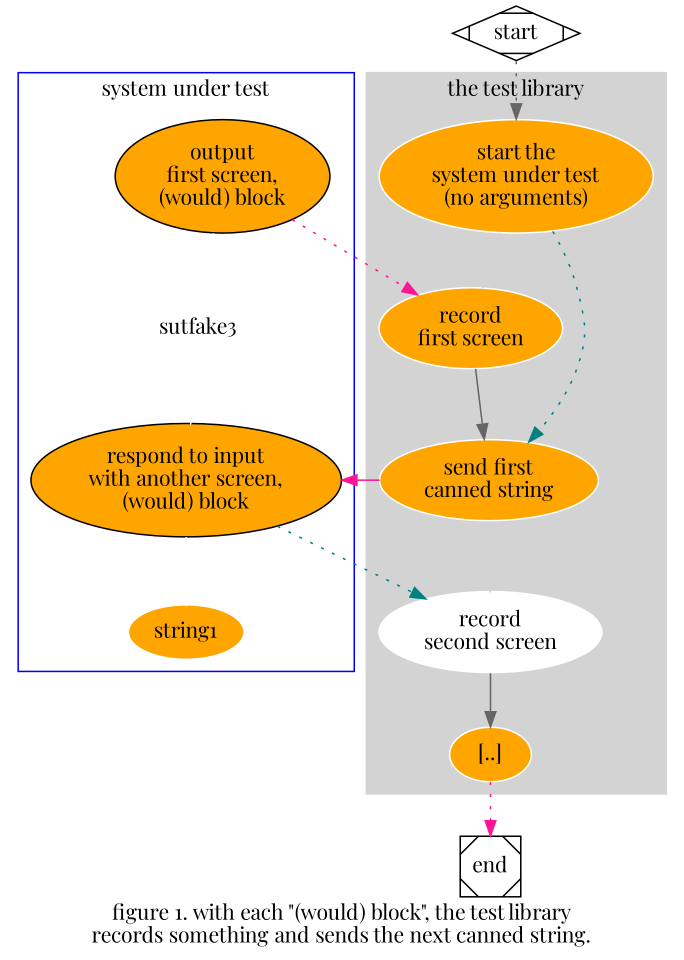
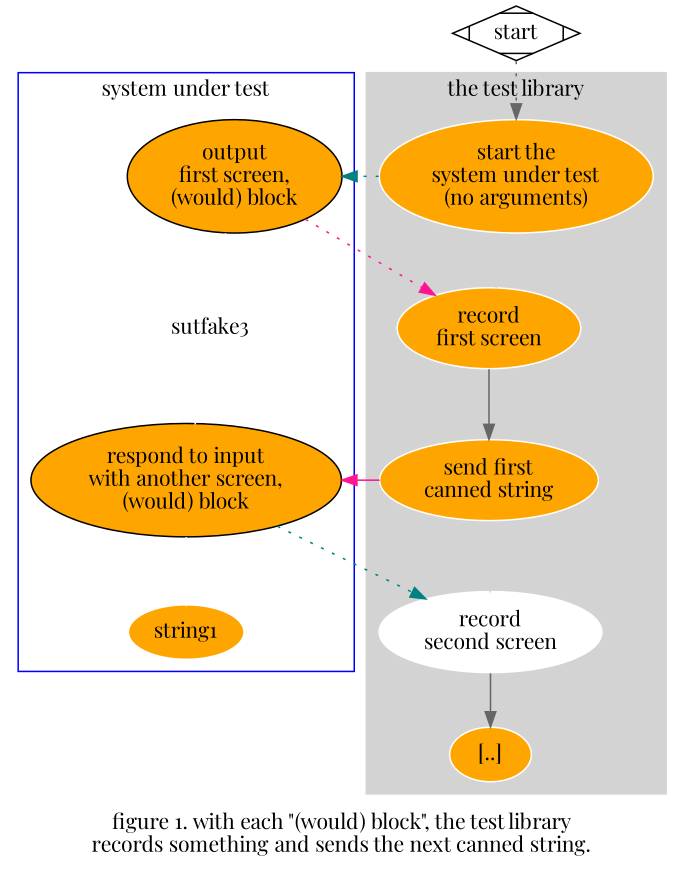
edge "start the system under test (no arguments)" -> "send first canned string": now "start the system under test (no arguments)" -> "output first screen, (would) block"
node "end": removed
